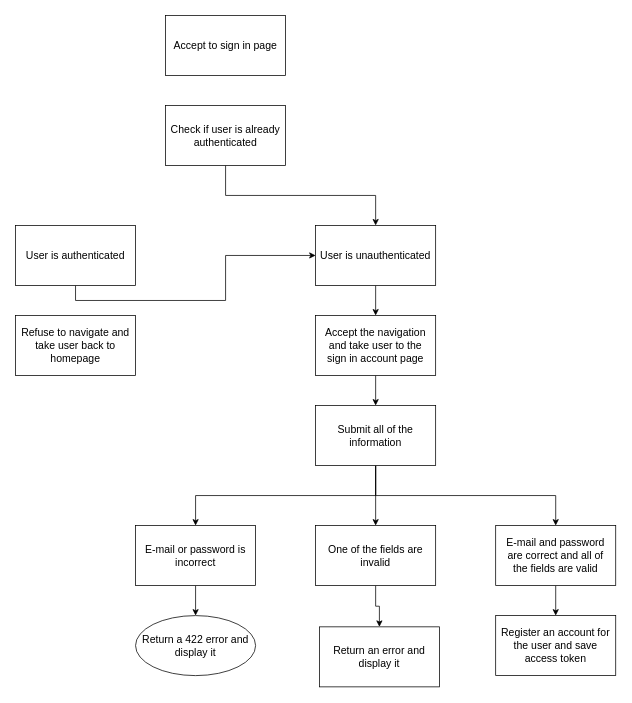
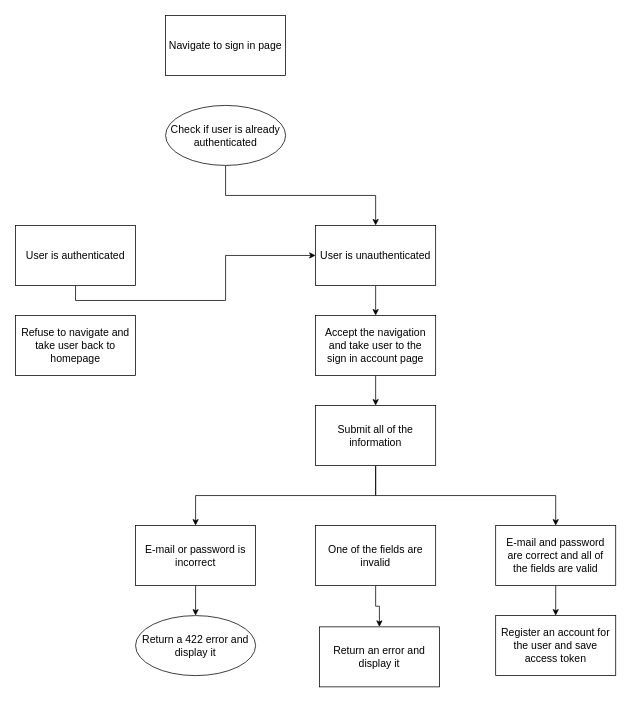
node "Accept to sign in page": label "Accept to sign in page" -> "Navigate to sign in page"
node "Check if user is already authenticated": shape rectangle -> ellipse
edge "Submit all of the information" -> "One of the fields are invalid": removed
